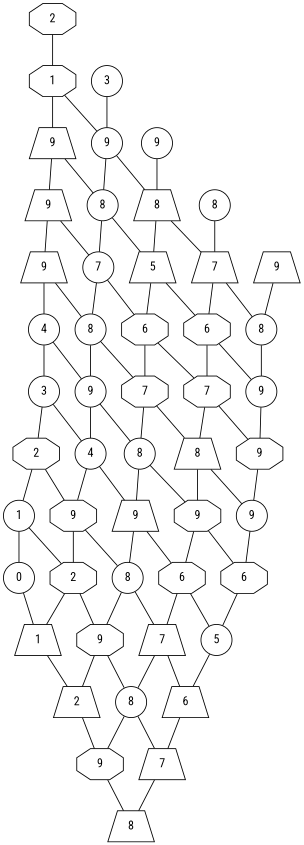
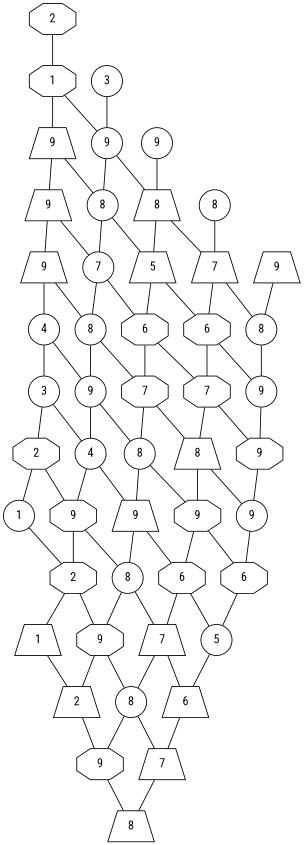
node "0": removed
